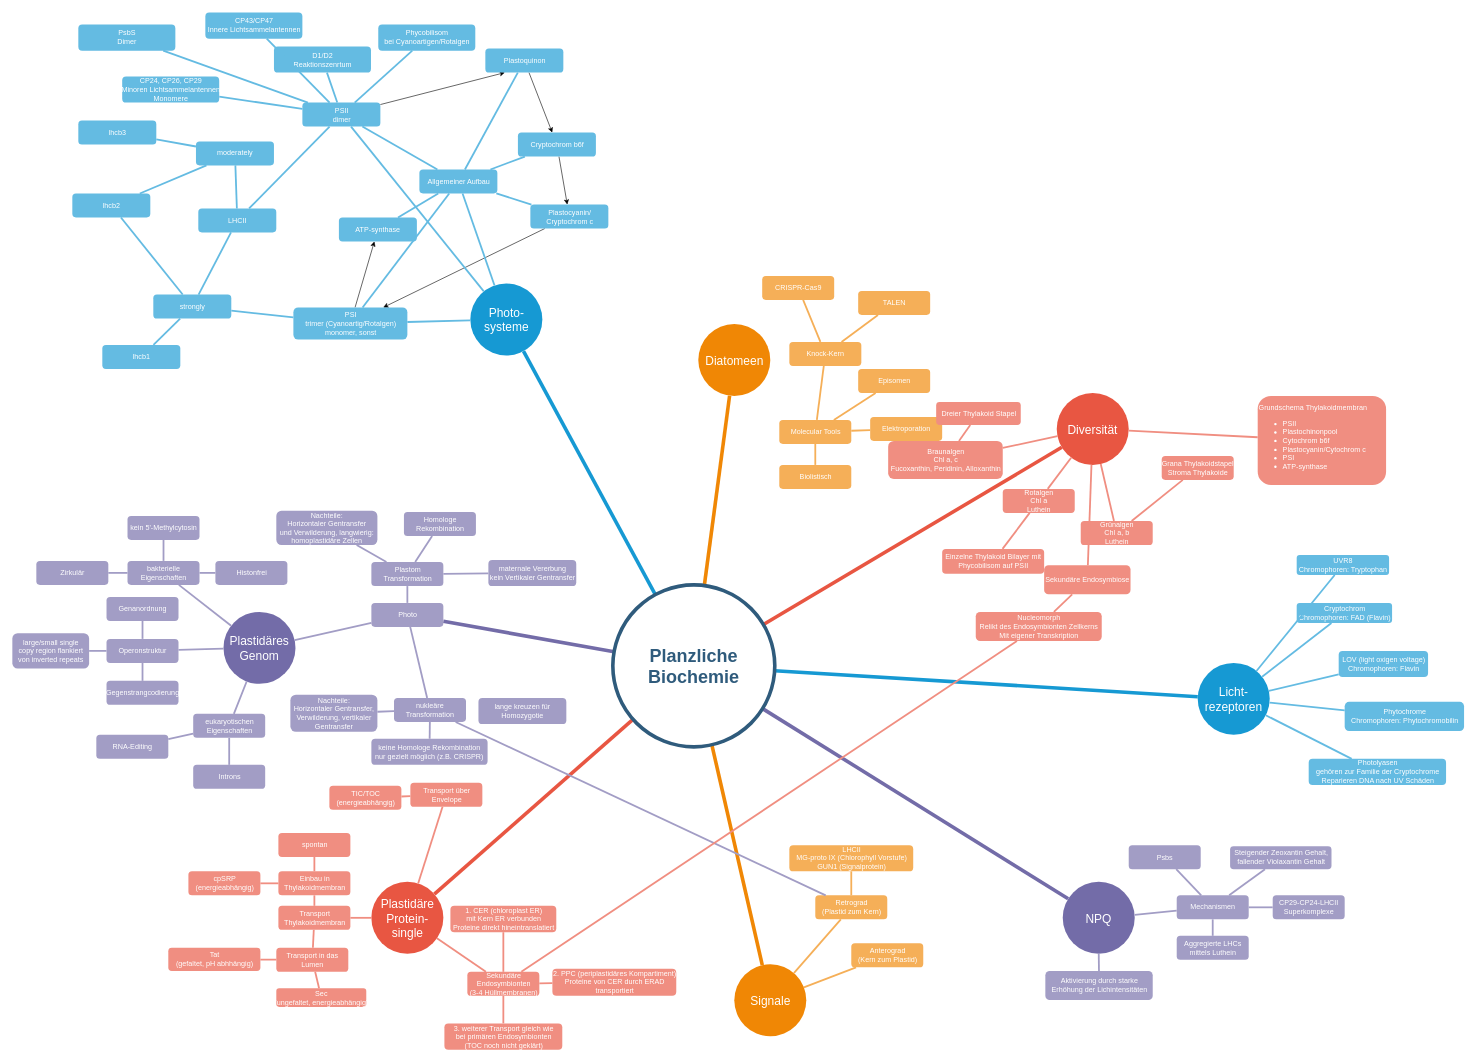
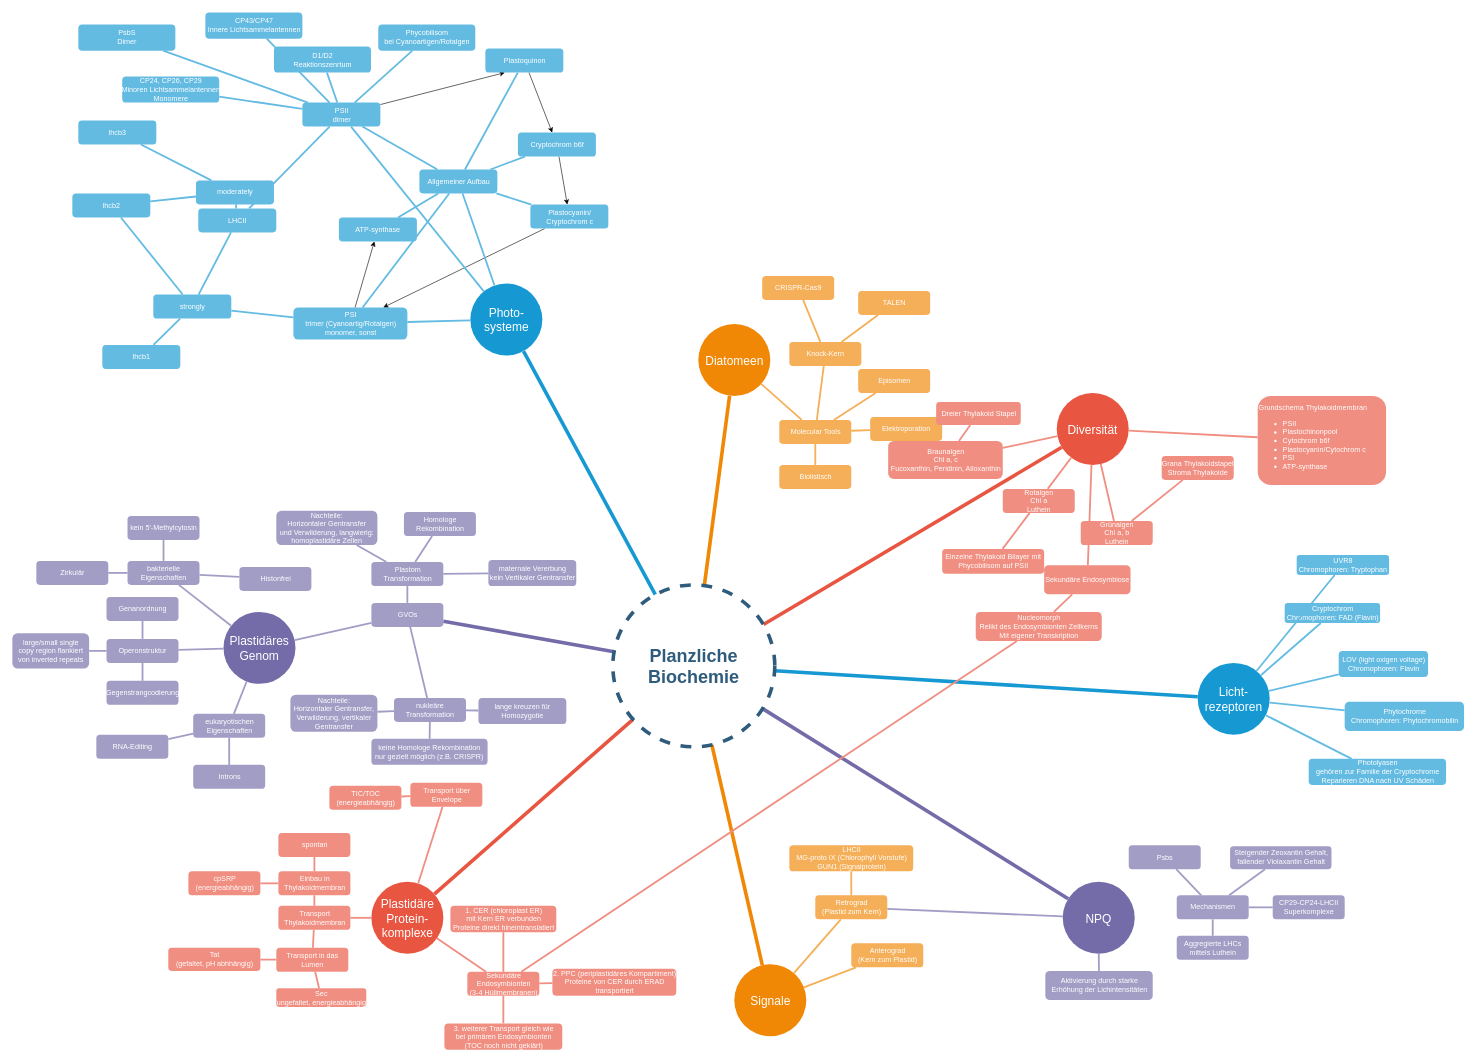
node "moderately": moved (235, 153) -> (235, 192)
edge "Diatomeen" -- "Molecular Tools": added
node "Histonfrei": moved (251, 573) -> (275, 579)
node "Cryptochrom Chromophoren: FAD (Flavin)": moved (1345, 613) -> (1333, 613)
node "Photo": label "Photo" -> "GVOs"
node "Planzliche Biochemie": style solid -> dashed
edge "nukleäre Transformation" -- "Retrograd (Plastid zum Kern)": now "nukleäre Transformation" -- "lange kreuzen für Homozygotie"
edge "Mechanismen" -- "NPQ": now "Retrograd (Plastid zum Kern)" -- "NPQ"
node "Plastidäre Protein- single": label "Plastidäre Protein- single" -> "Plastidäre Protein- komplexe"
